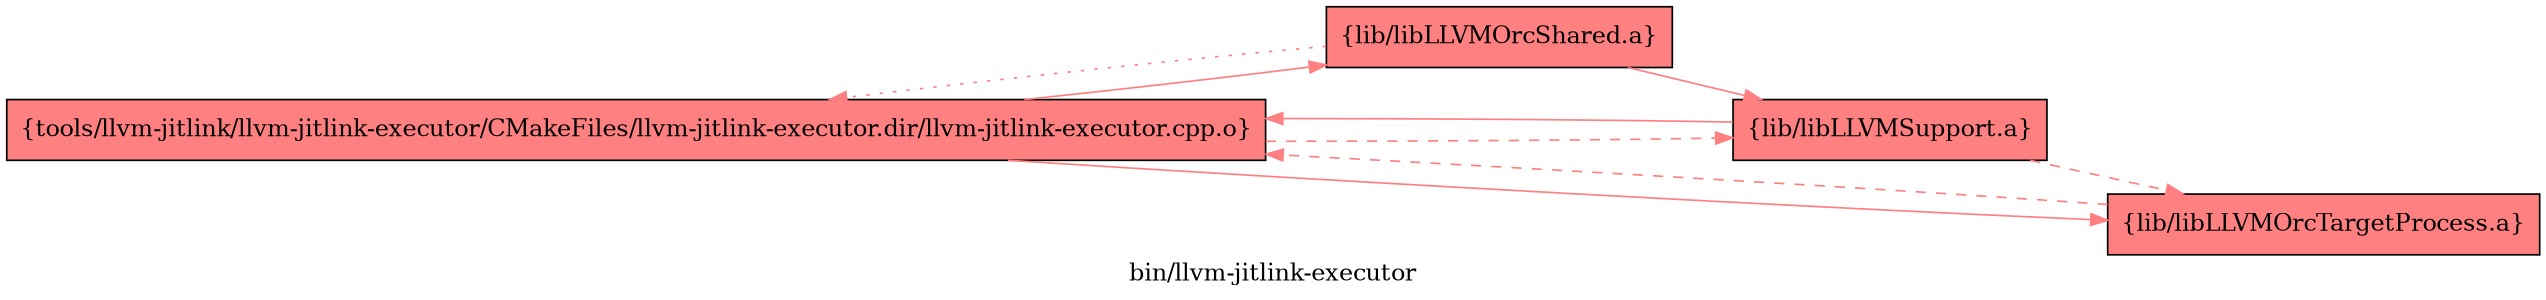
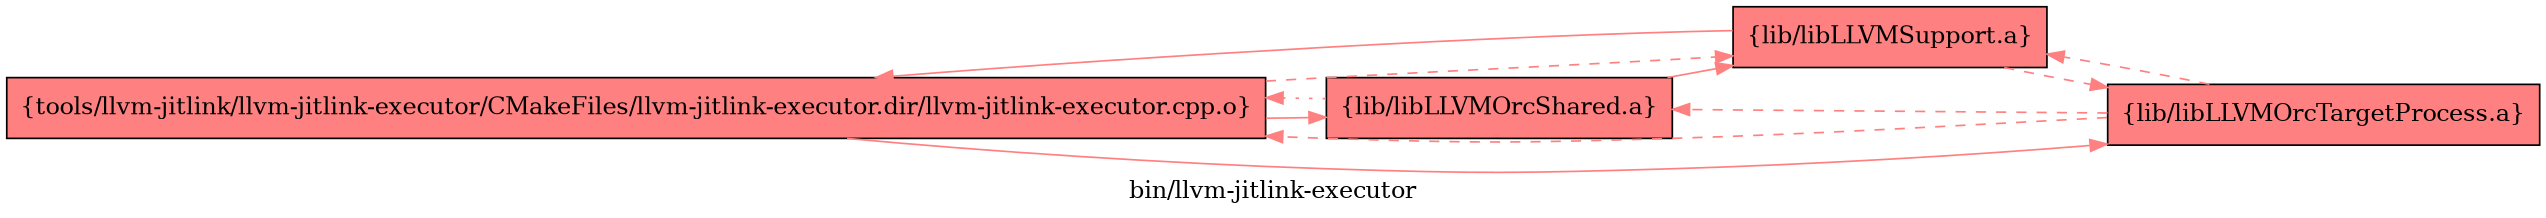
edge "{lib/libLLVMOrcTargetProcess.a}" -> "{lib/libLLVMSupport.a}": added
edge "{lib/libLLVMOrcTargetProcess.a}" -> "{lib/libLLVMOrcShared.a}": added
